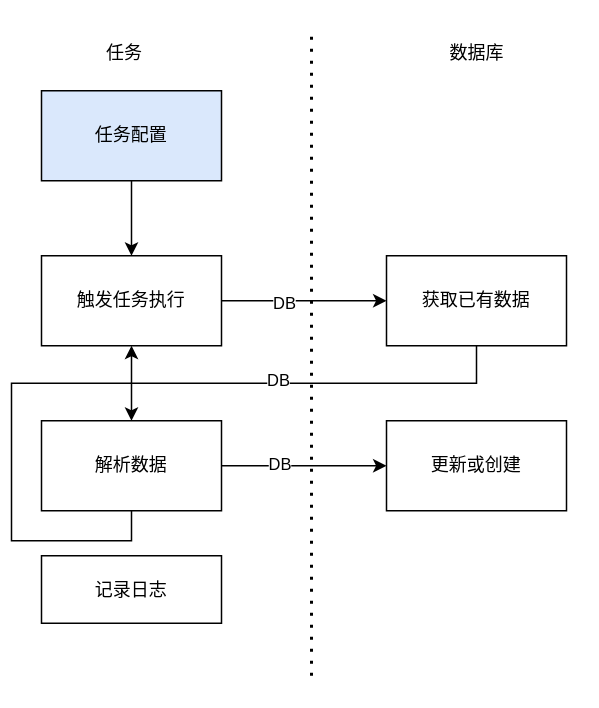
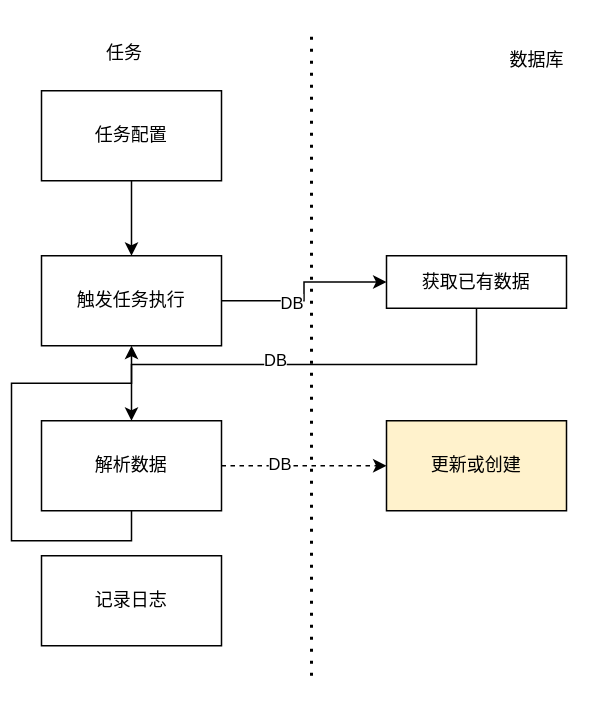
node "数据库": moved (476, 53) -> (536, 61)
node "任务配置": fillcolor #dae8fc -> #ffffff
node "获取已有数据": size 180x90 -> 180x53
edge "解析数据" -> "更新或创建": style solid -> dashed
node "更新或创建": fillcolor #ffffff -> #fff2cc
node "记录日志": size 180x68 -> 180x90
